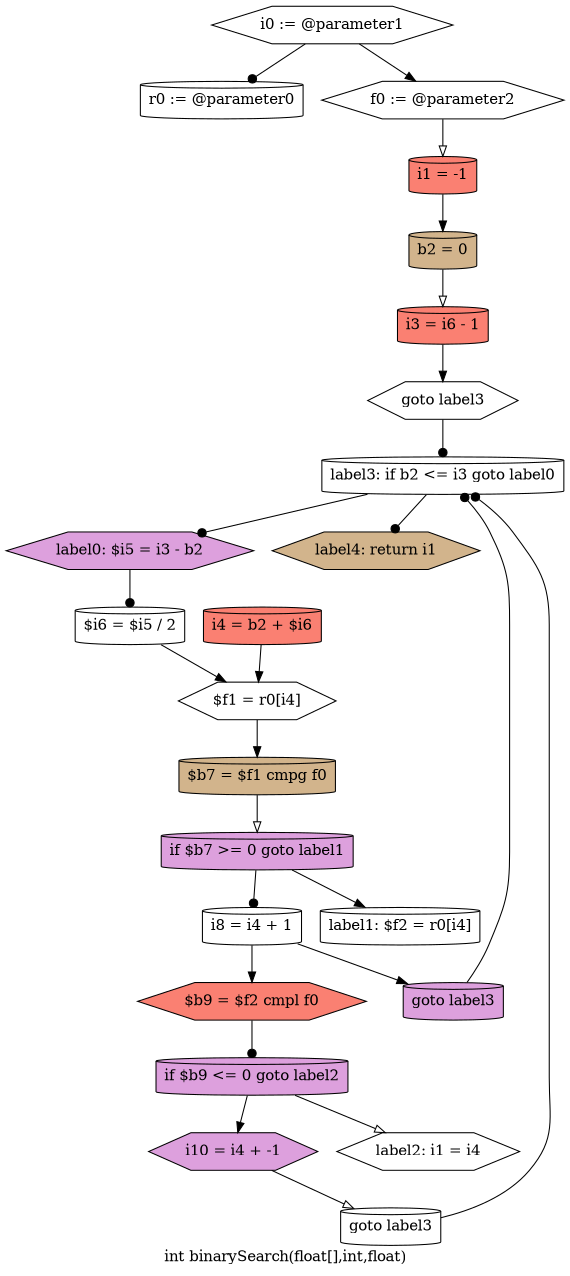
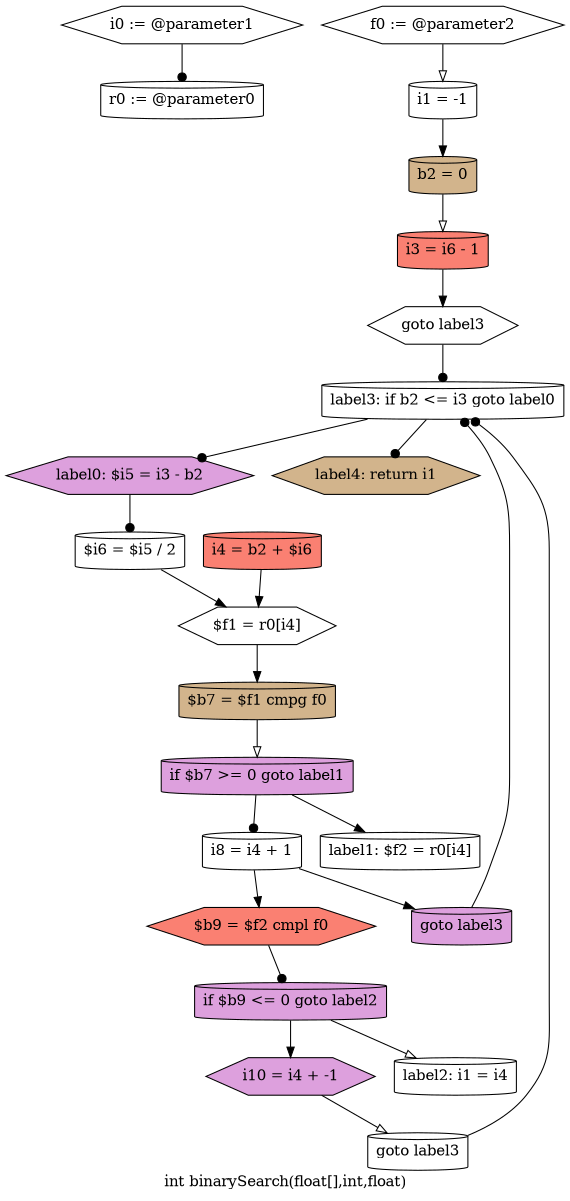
edge "i0 := @parameter1" -> "f0 := @parameter2": removed
node "i1 = -1": fillcolor salmon -> white
node "label2: i1 = i4": shape hexagon -> cylinder
